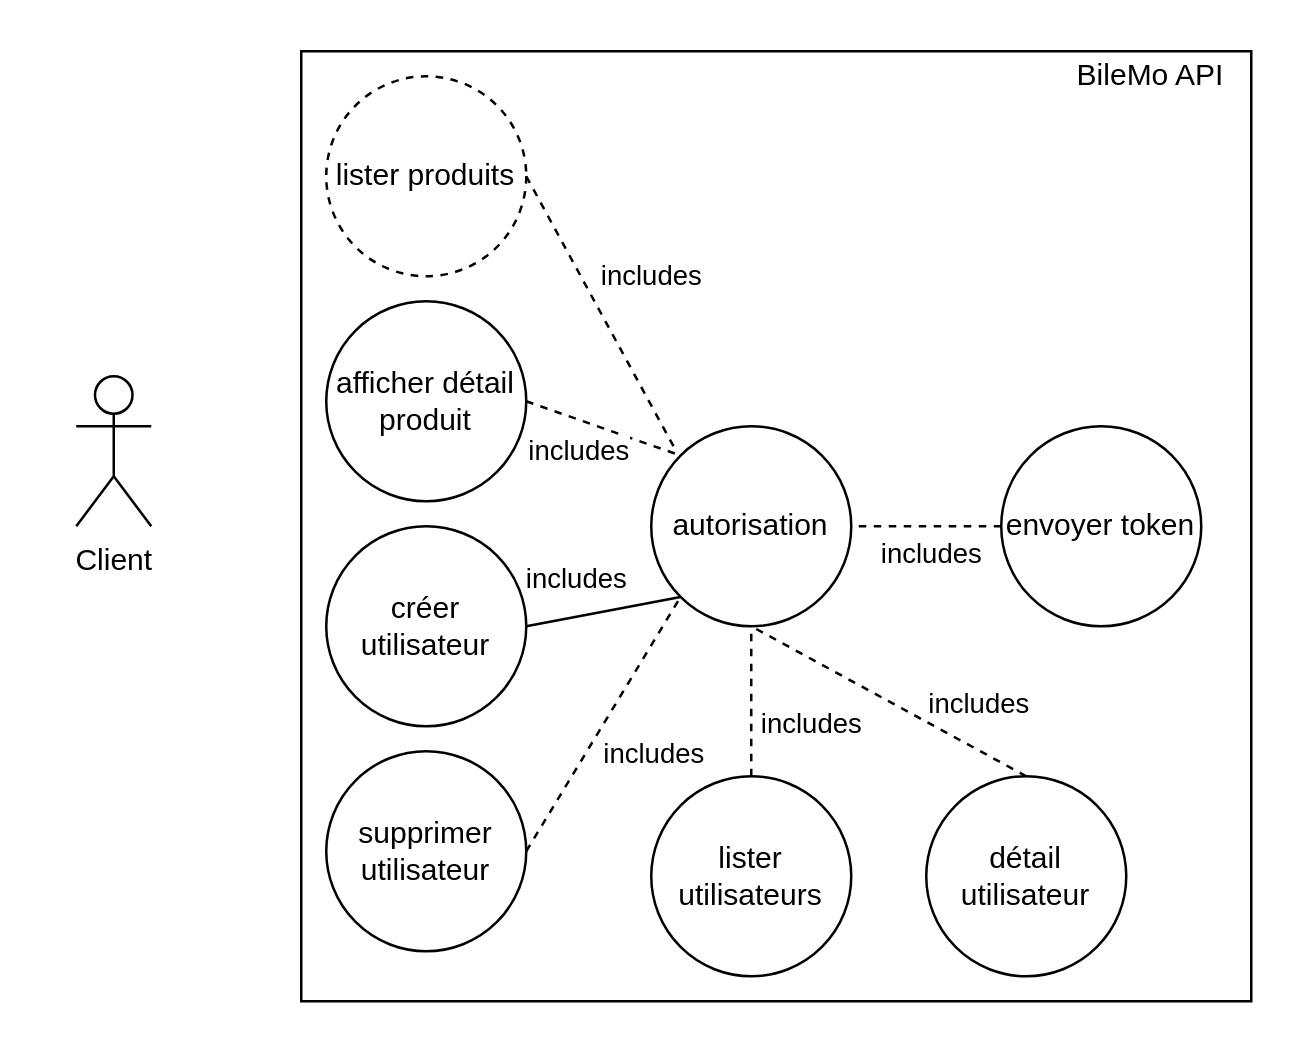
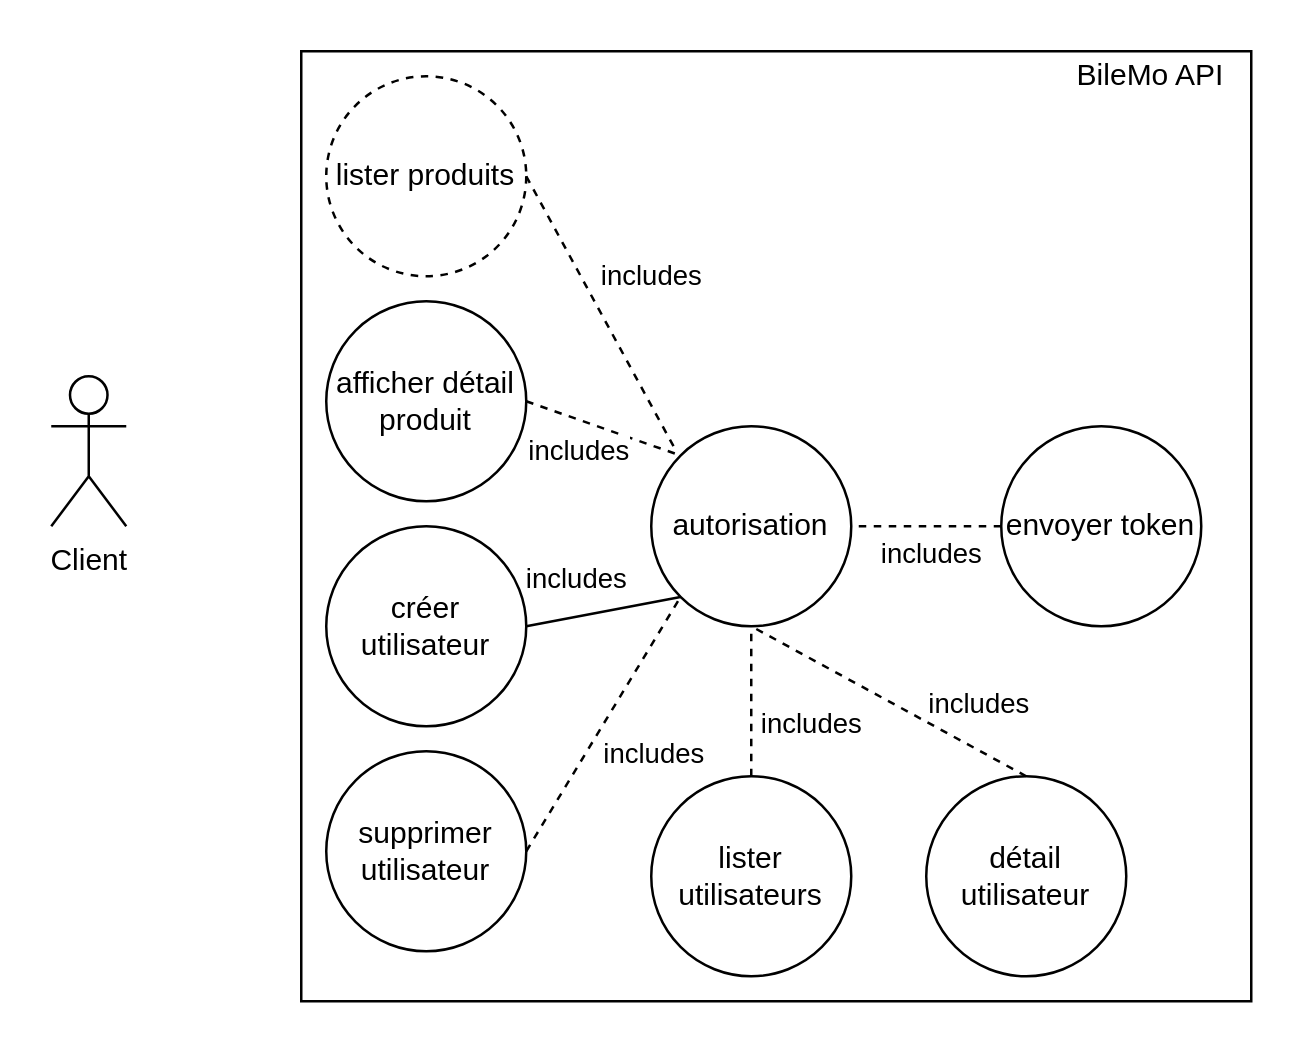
node "Client": moved (114, 451) -> (89, 451)
